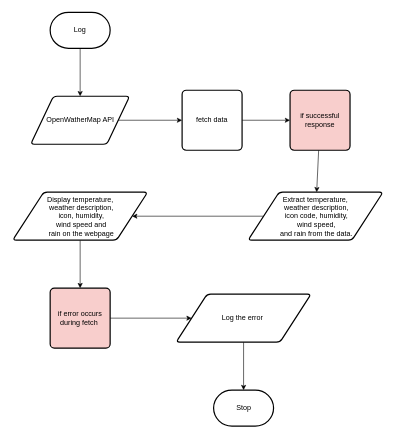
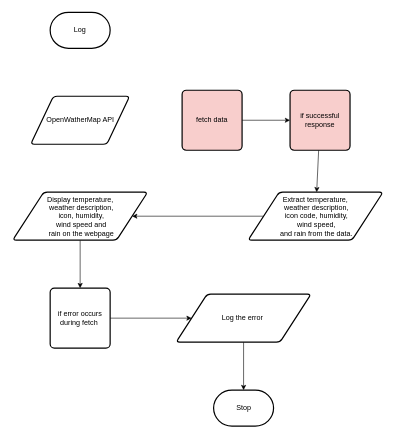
edge "Log" -> "OpenWatherMap API": removed
edge "OpenWatherMap API" -> "fetch data": removed
node "fetch data": fillcolor #ffffff -> #f8cecc
node "if error occurs during fetch": fillcolor #f8cecc -> #ffffff
